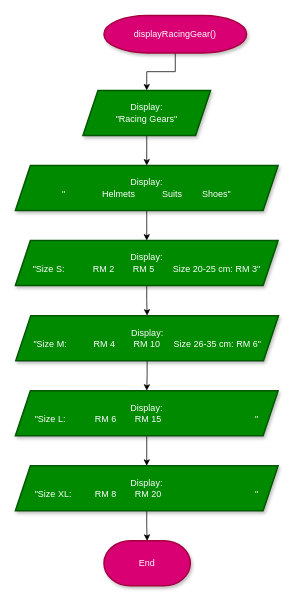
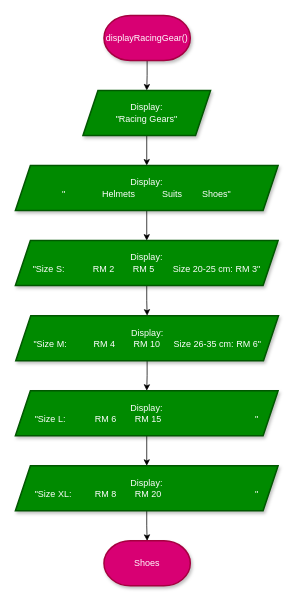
node "displayRacingGear()": size 143x38 -> 86x45
node "End": label "End" -> "Shoes"
